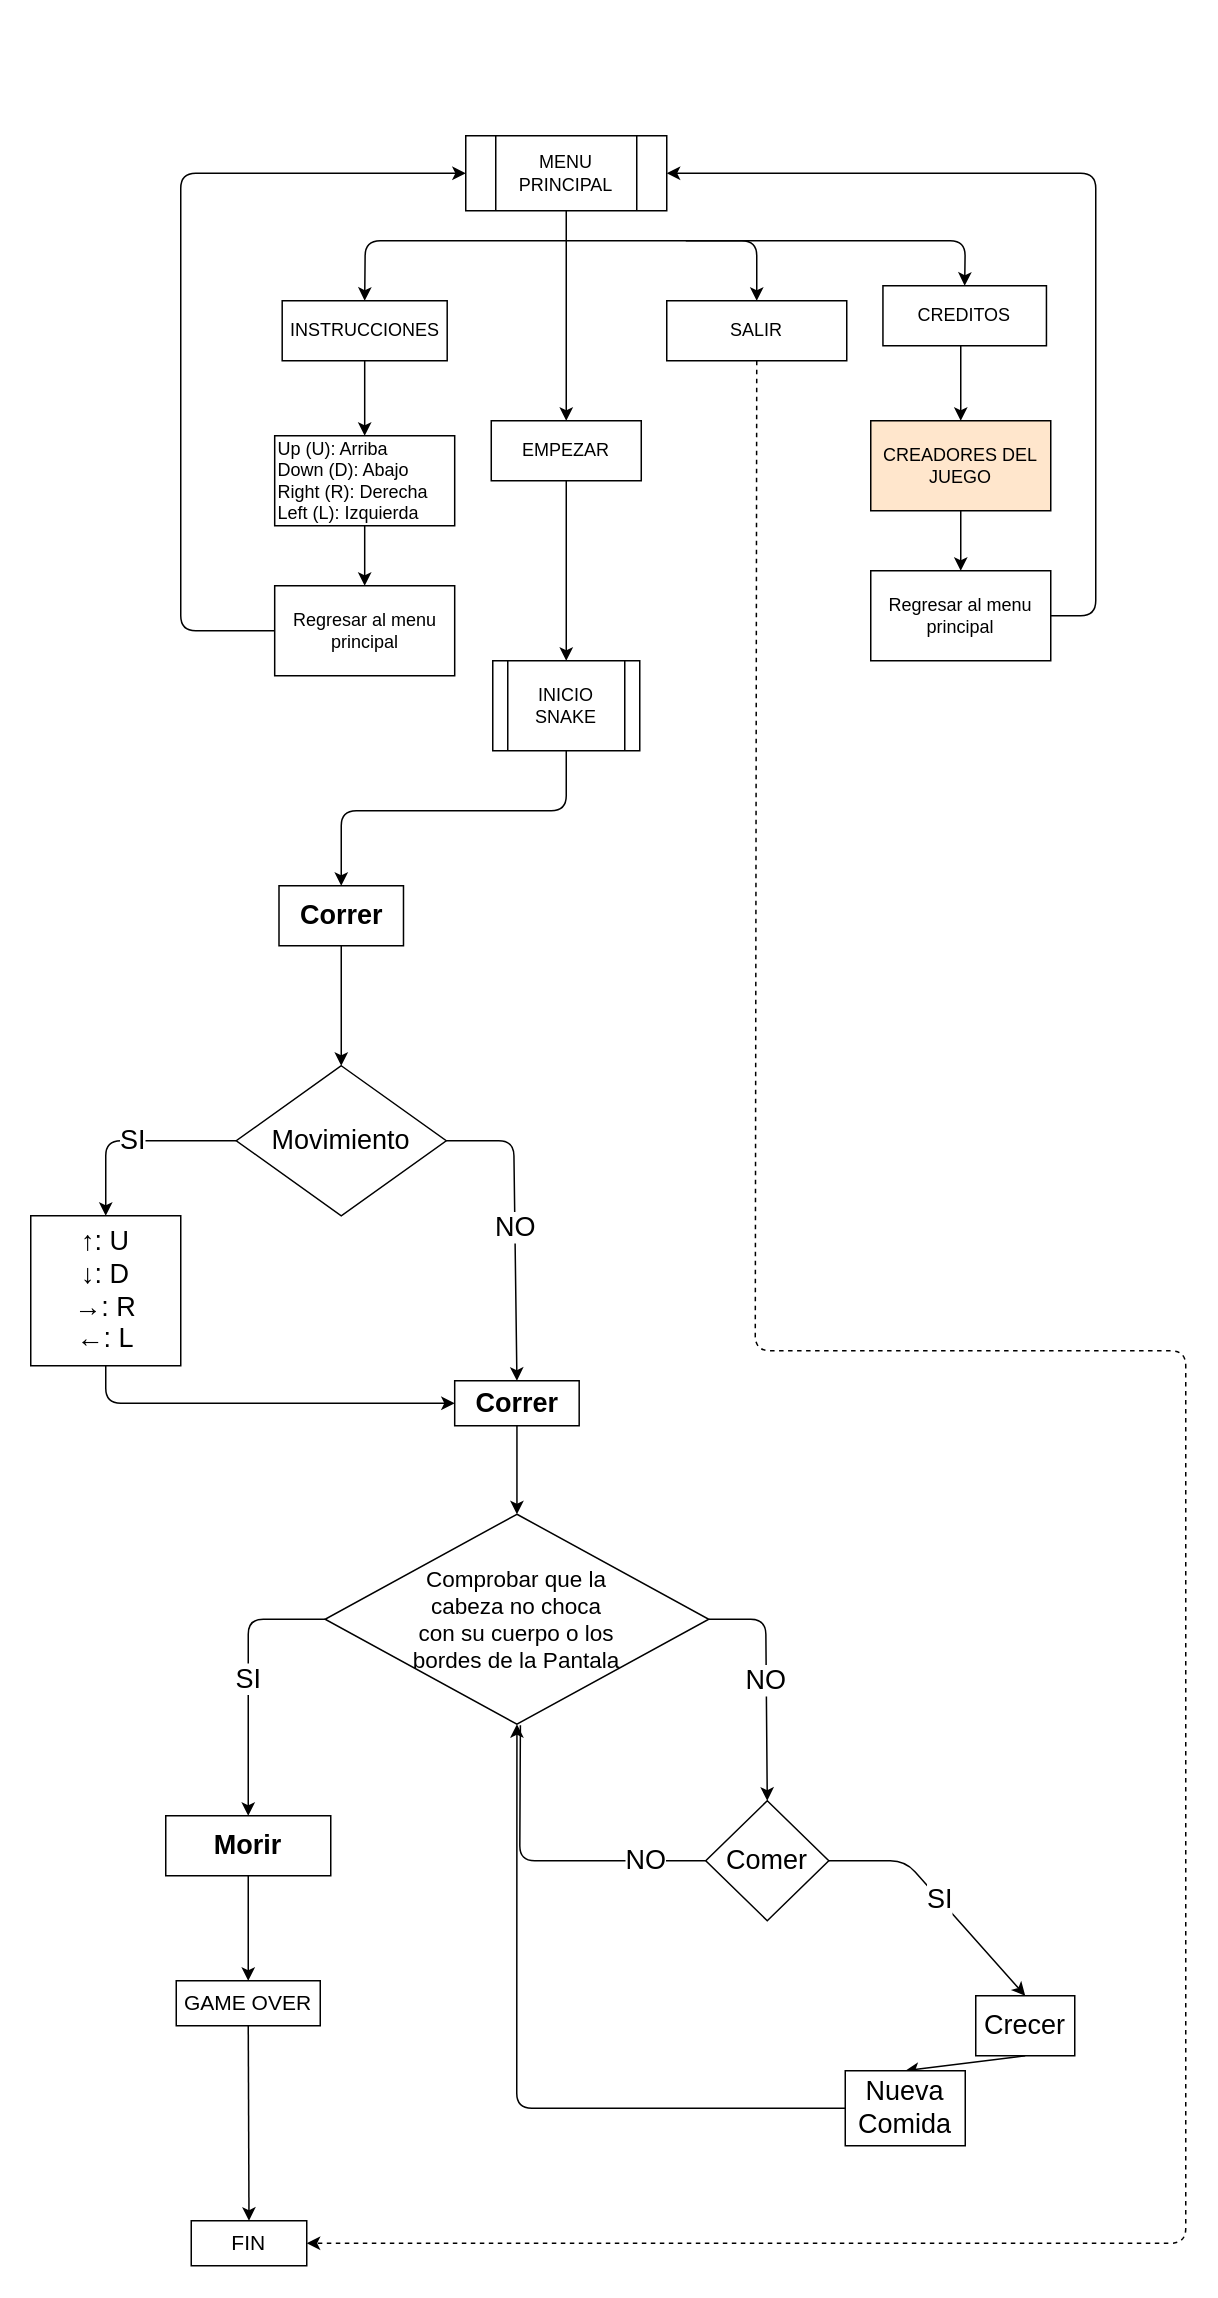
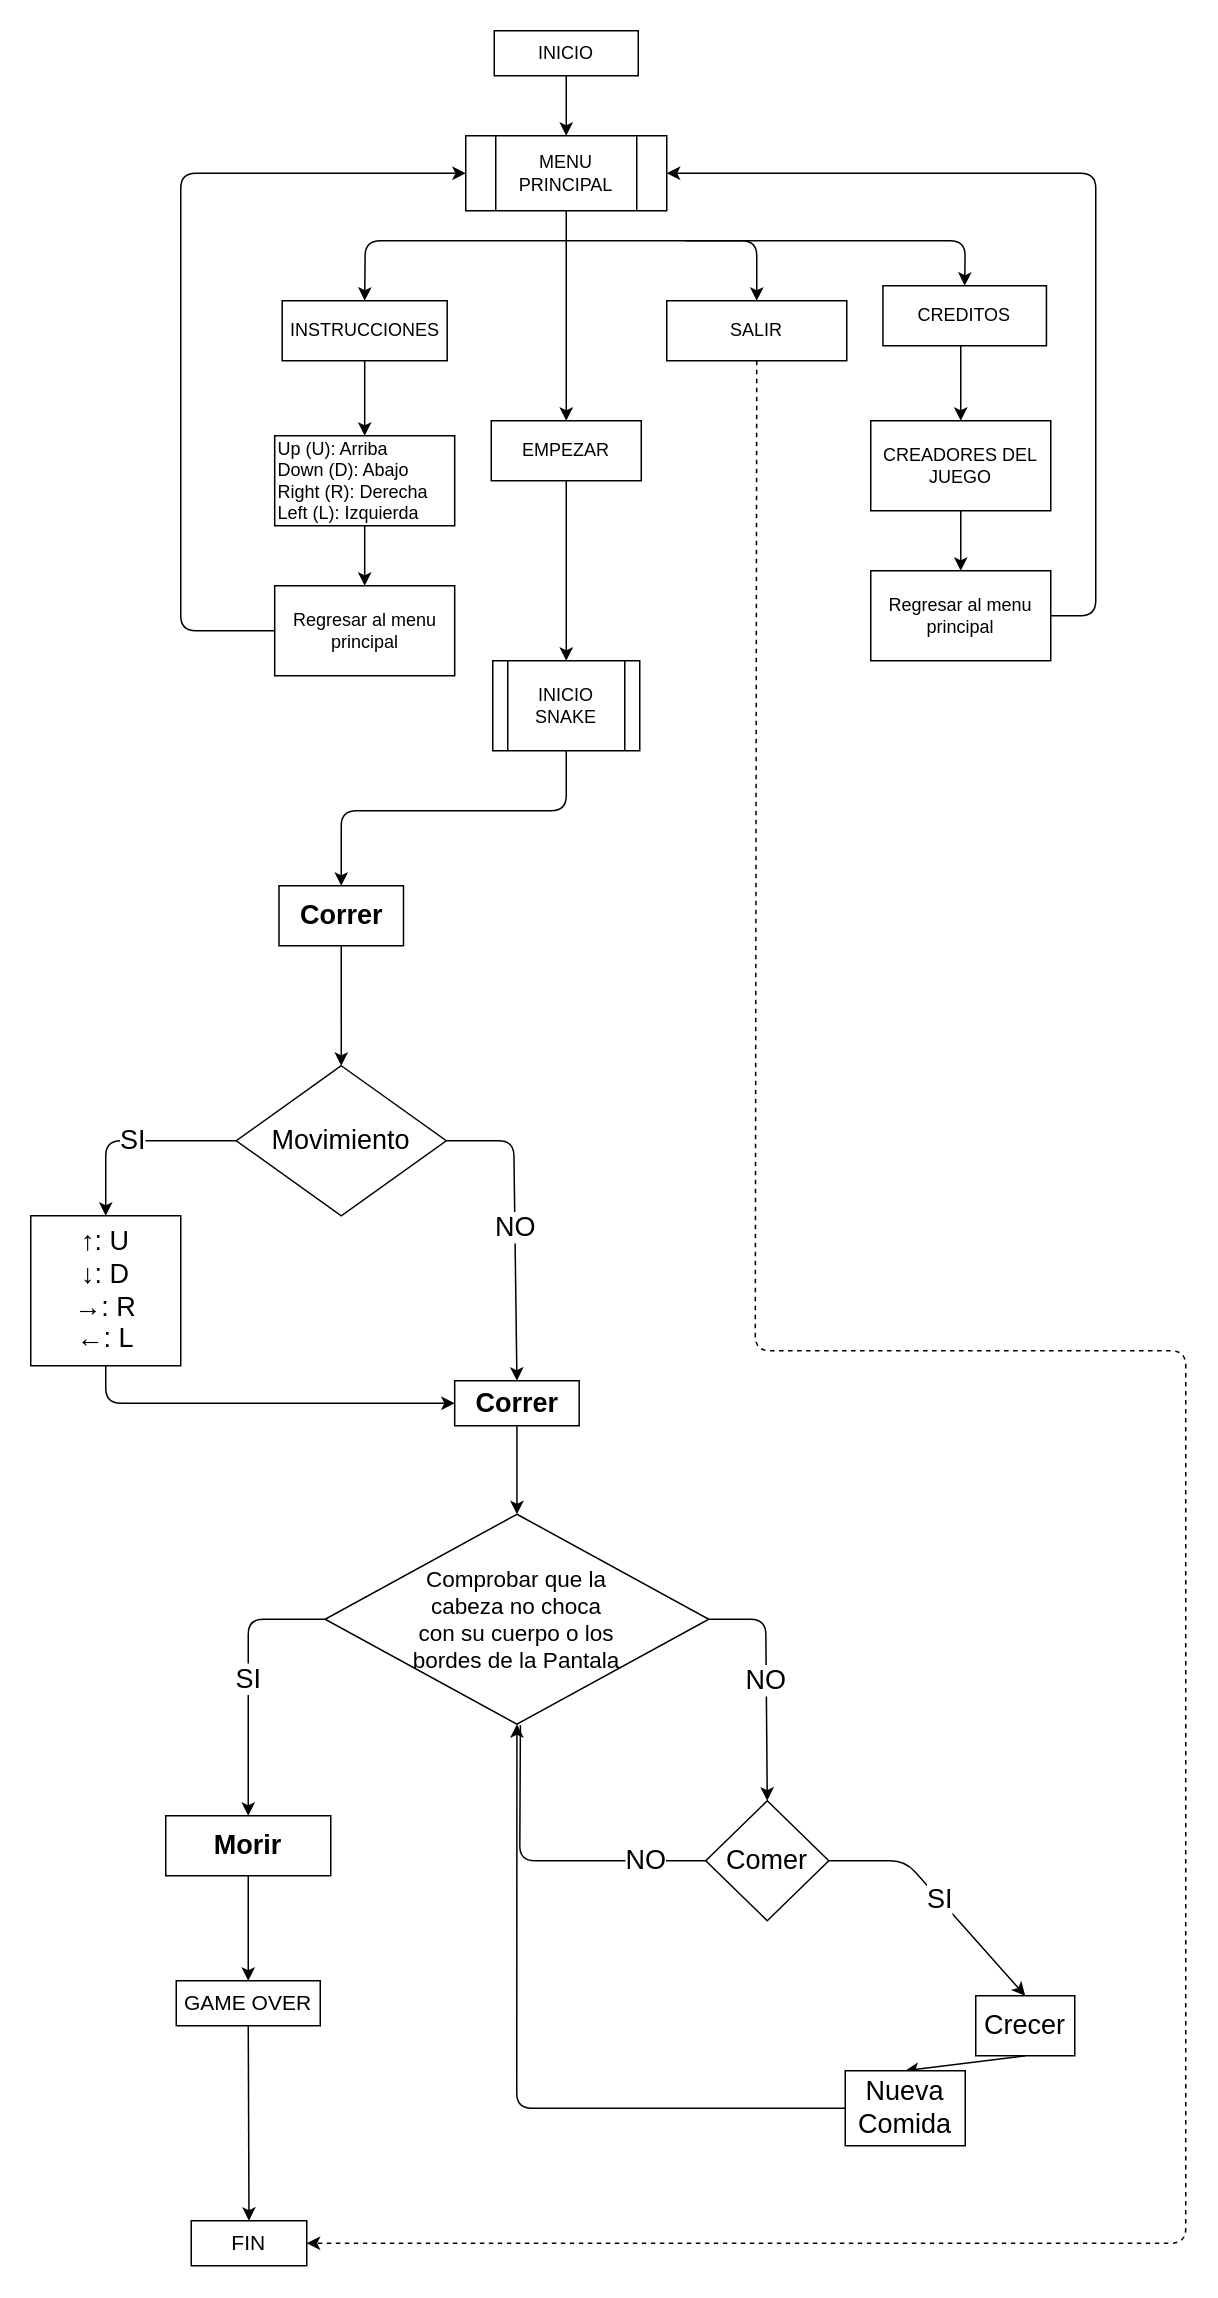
node "INICIO": added
edge "INICIO" -> "MENU PRINCIPAL": added
node "CREADORES DEL JUEGO": fillcolor #ffe6cc -> #ffffff
